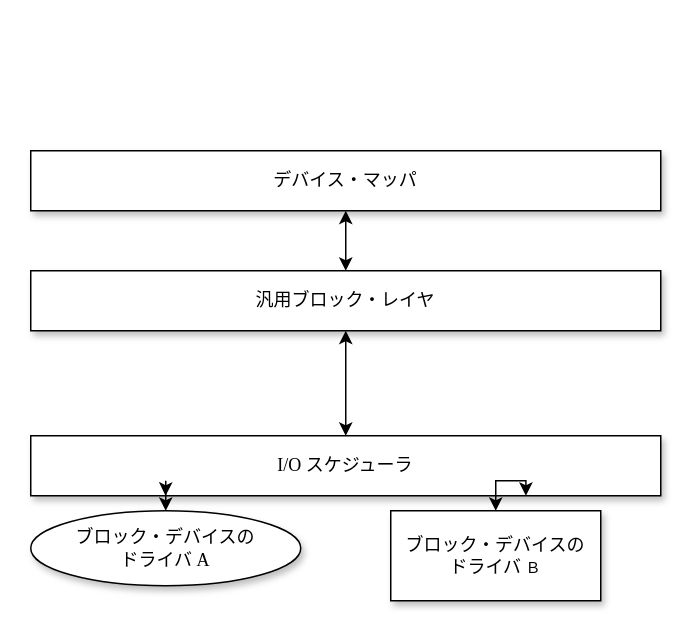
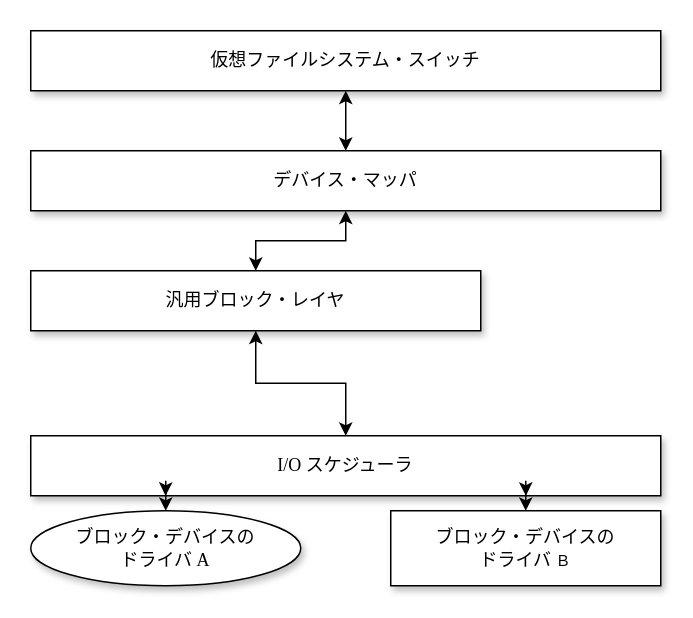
node "仮想ファイルシステム・スイッチ": added
edge "仮想ファイルシステム・スイッチ" -- "デバイス・マッパ": added
node "汎用ブロック・レイヤ": size 630x60 -> 450x60
node "ブロック・デバイスの ドライバ Ｂ": size 210x90 -> 270x75
